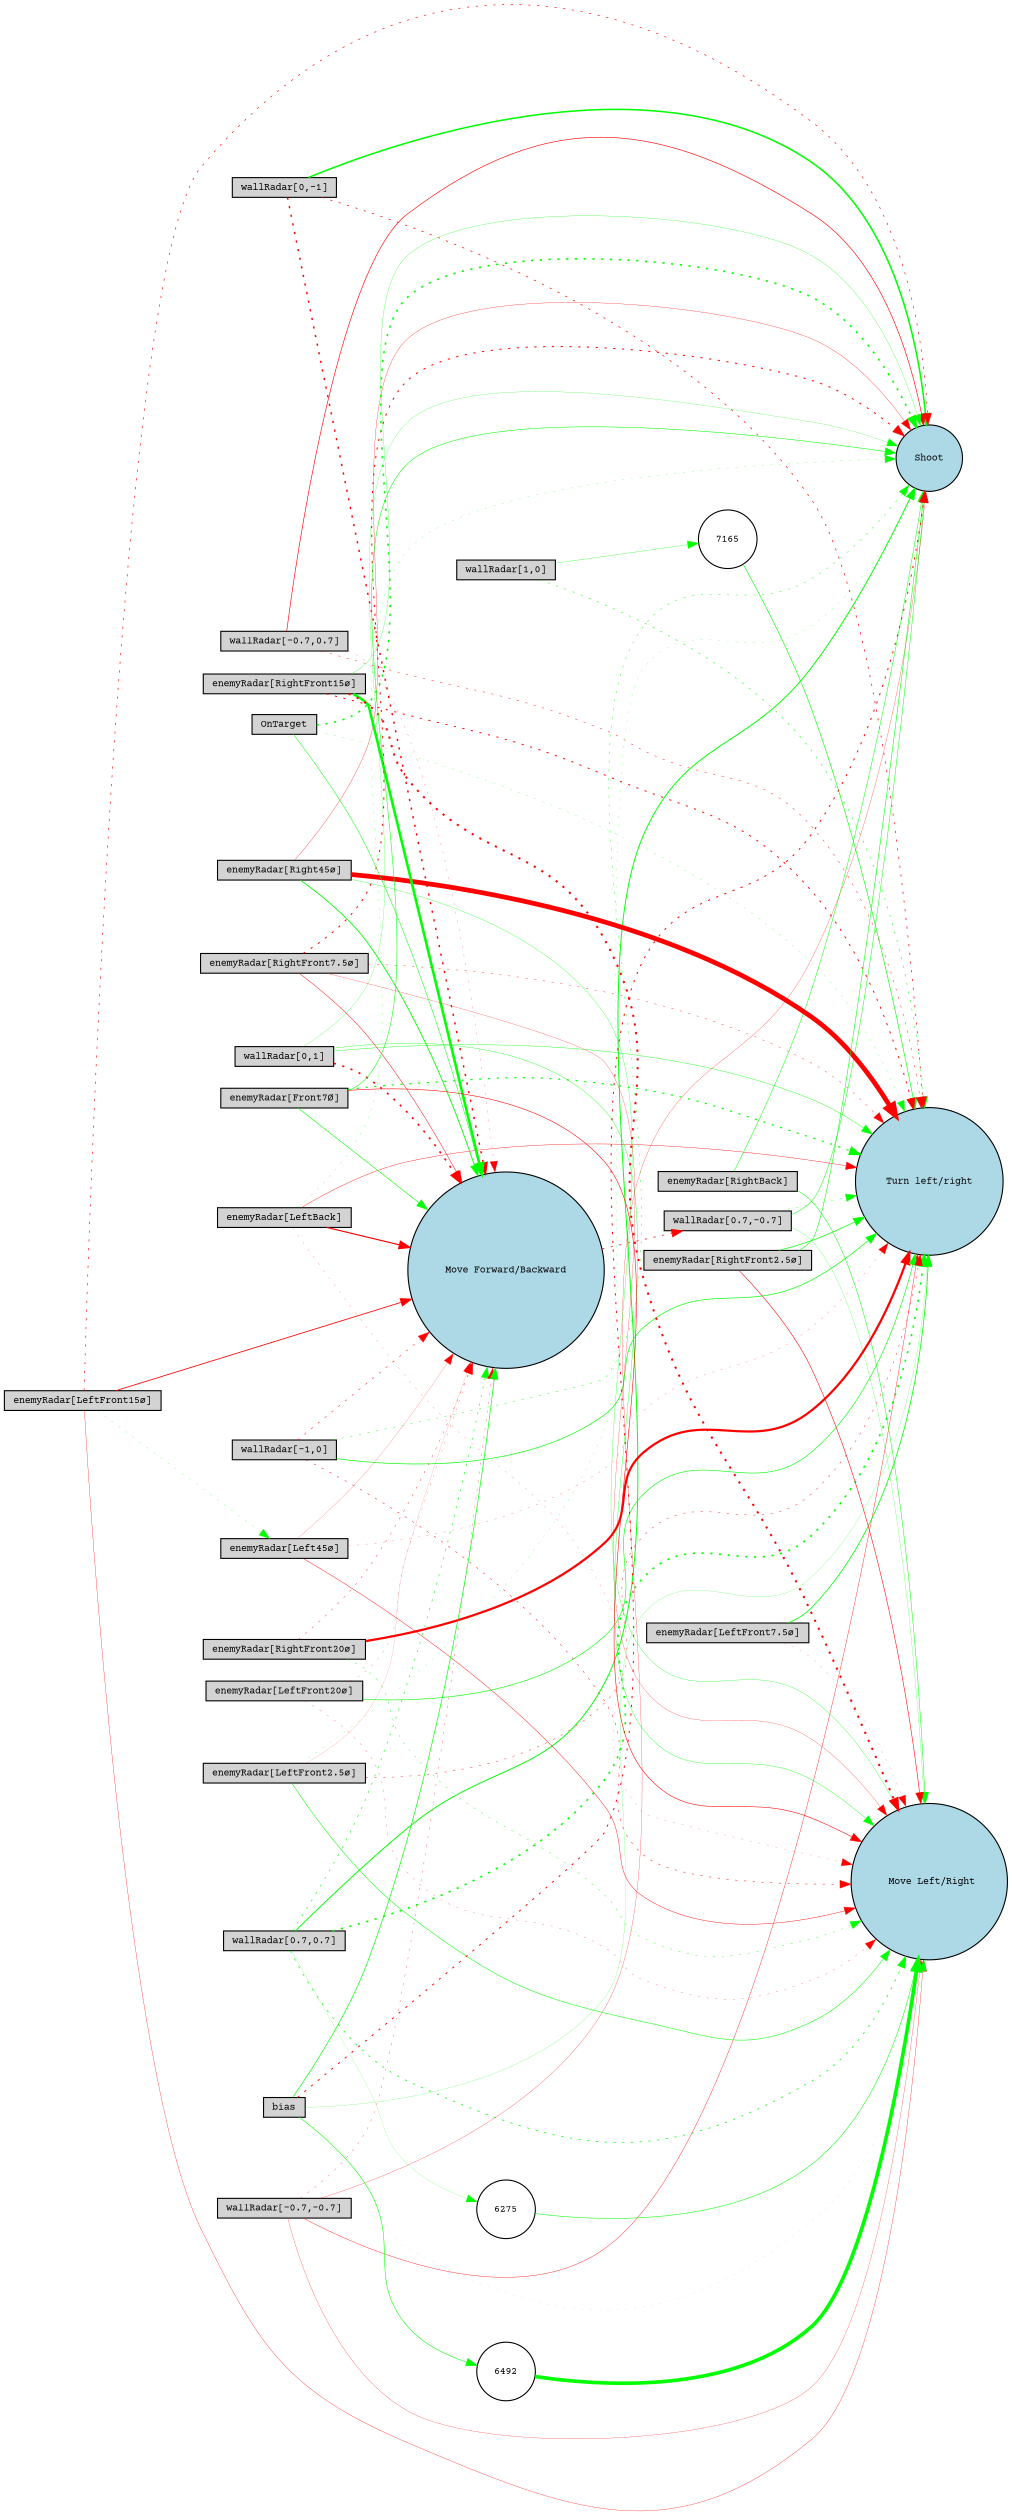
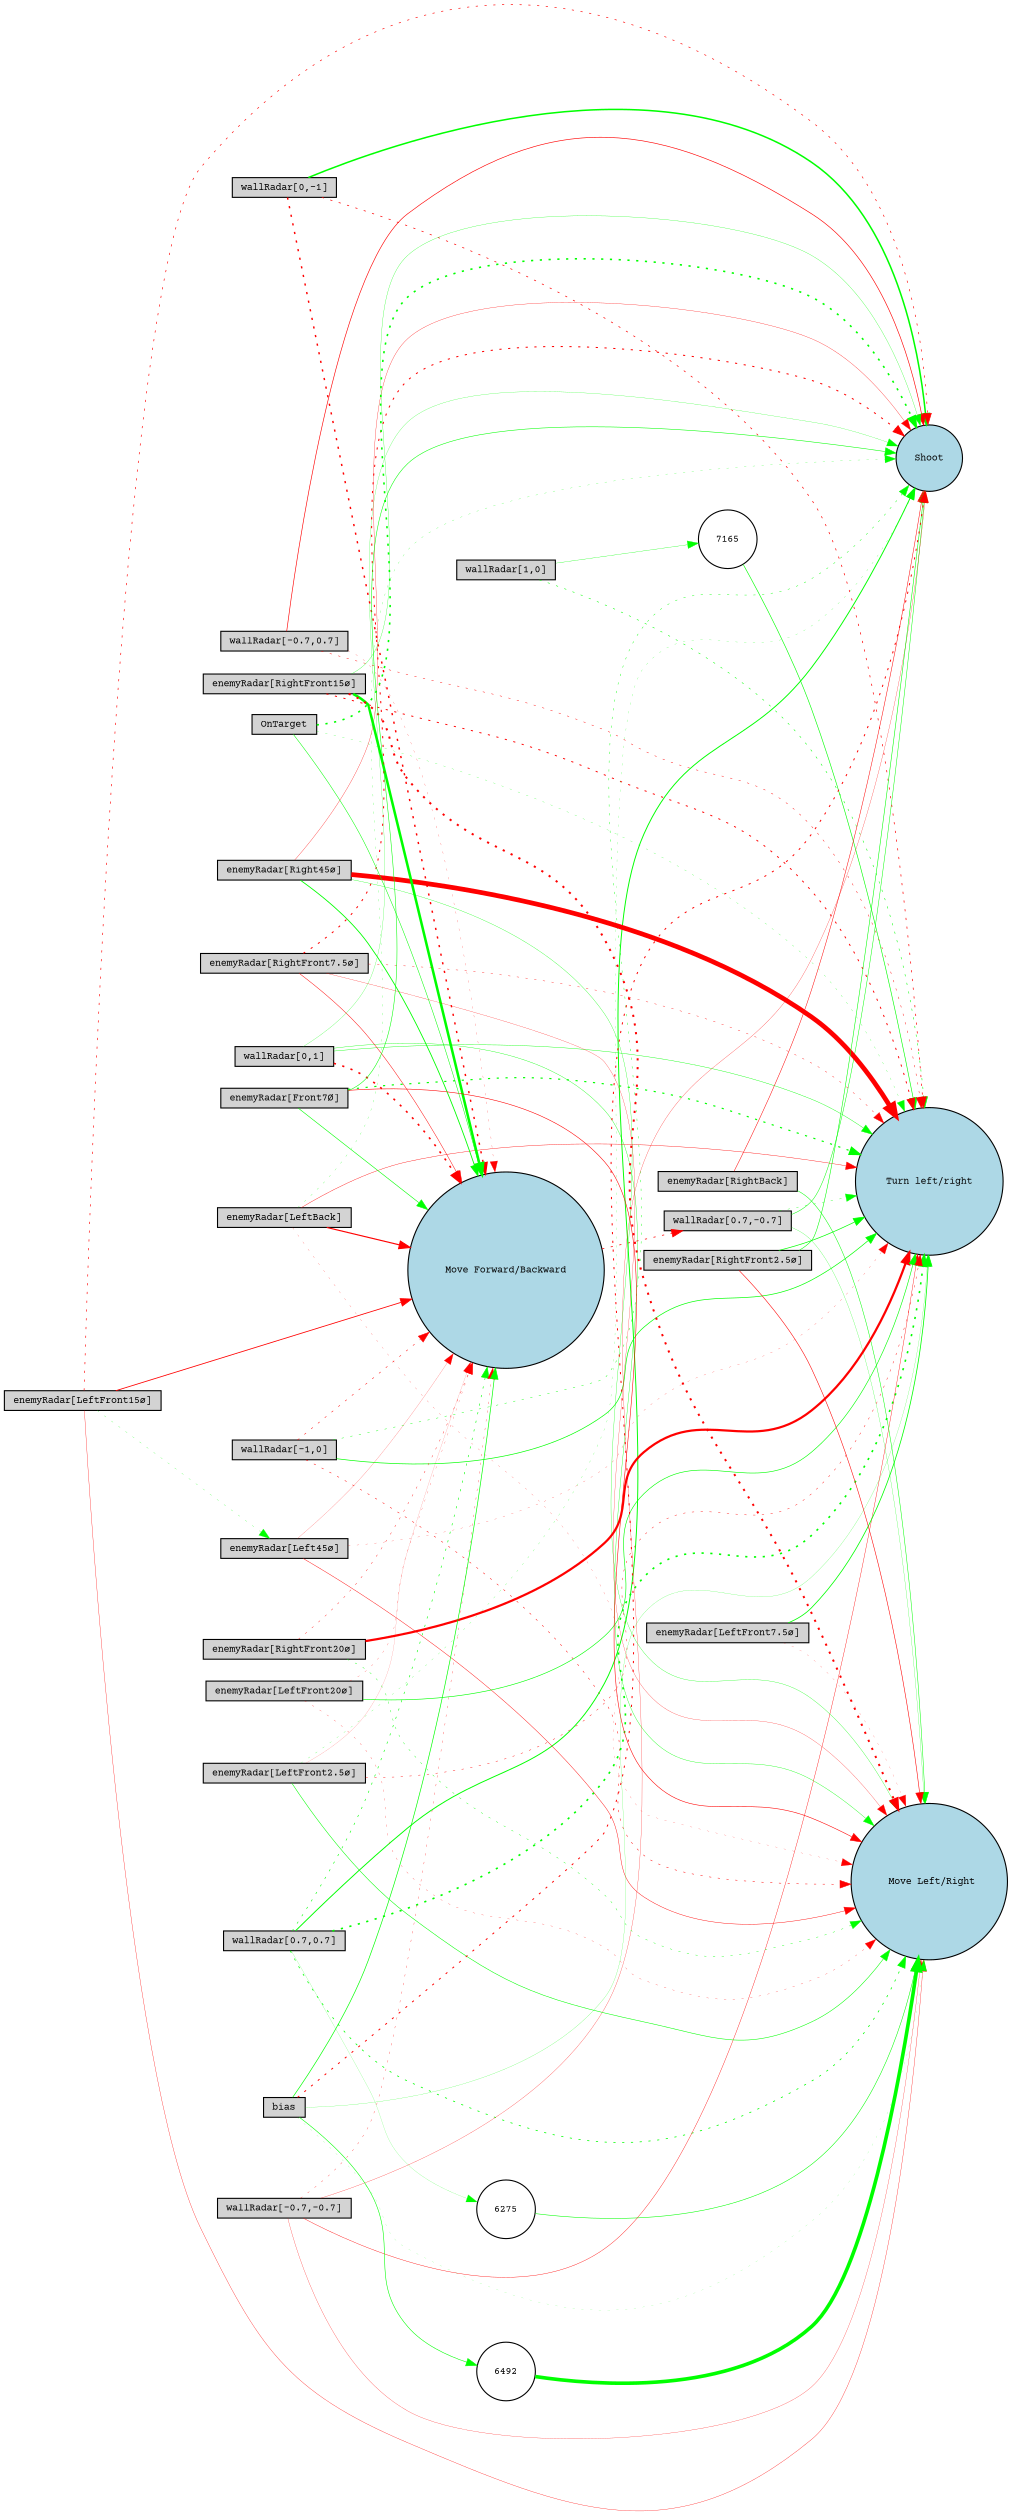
edge "enemyRadar[RightBack]" -> "Shoot": color green -> red
